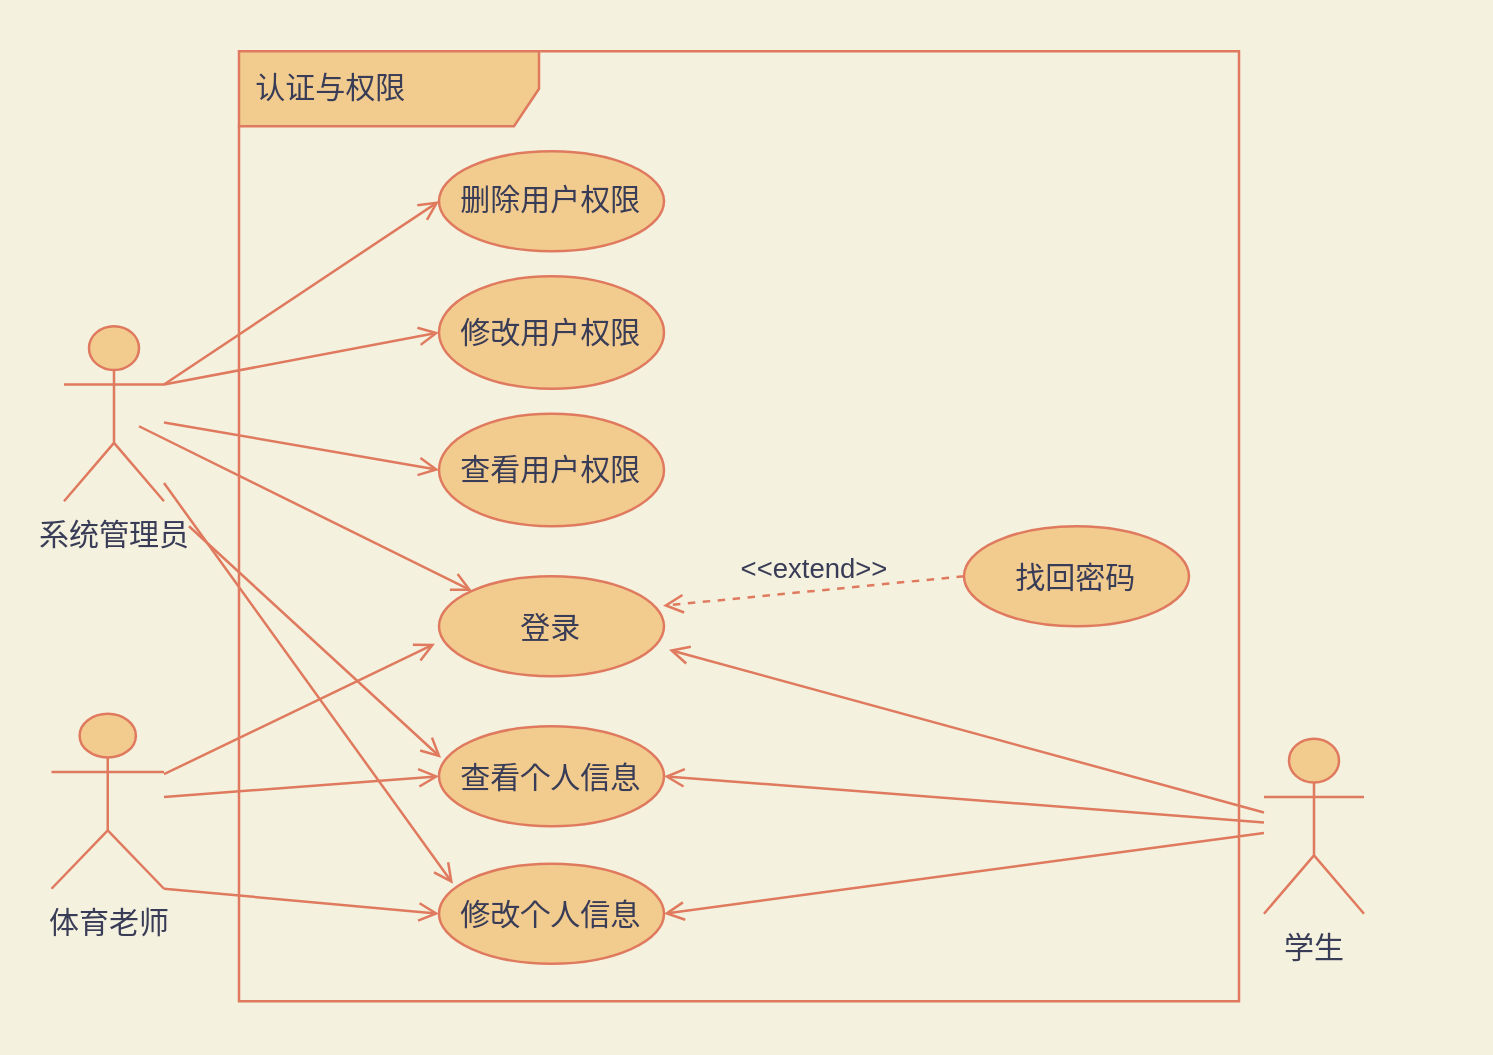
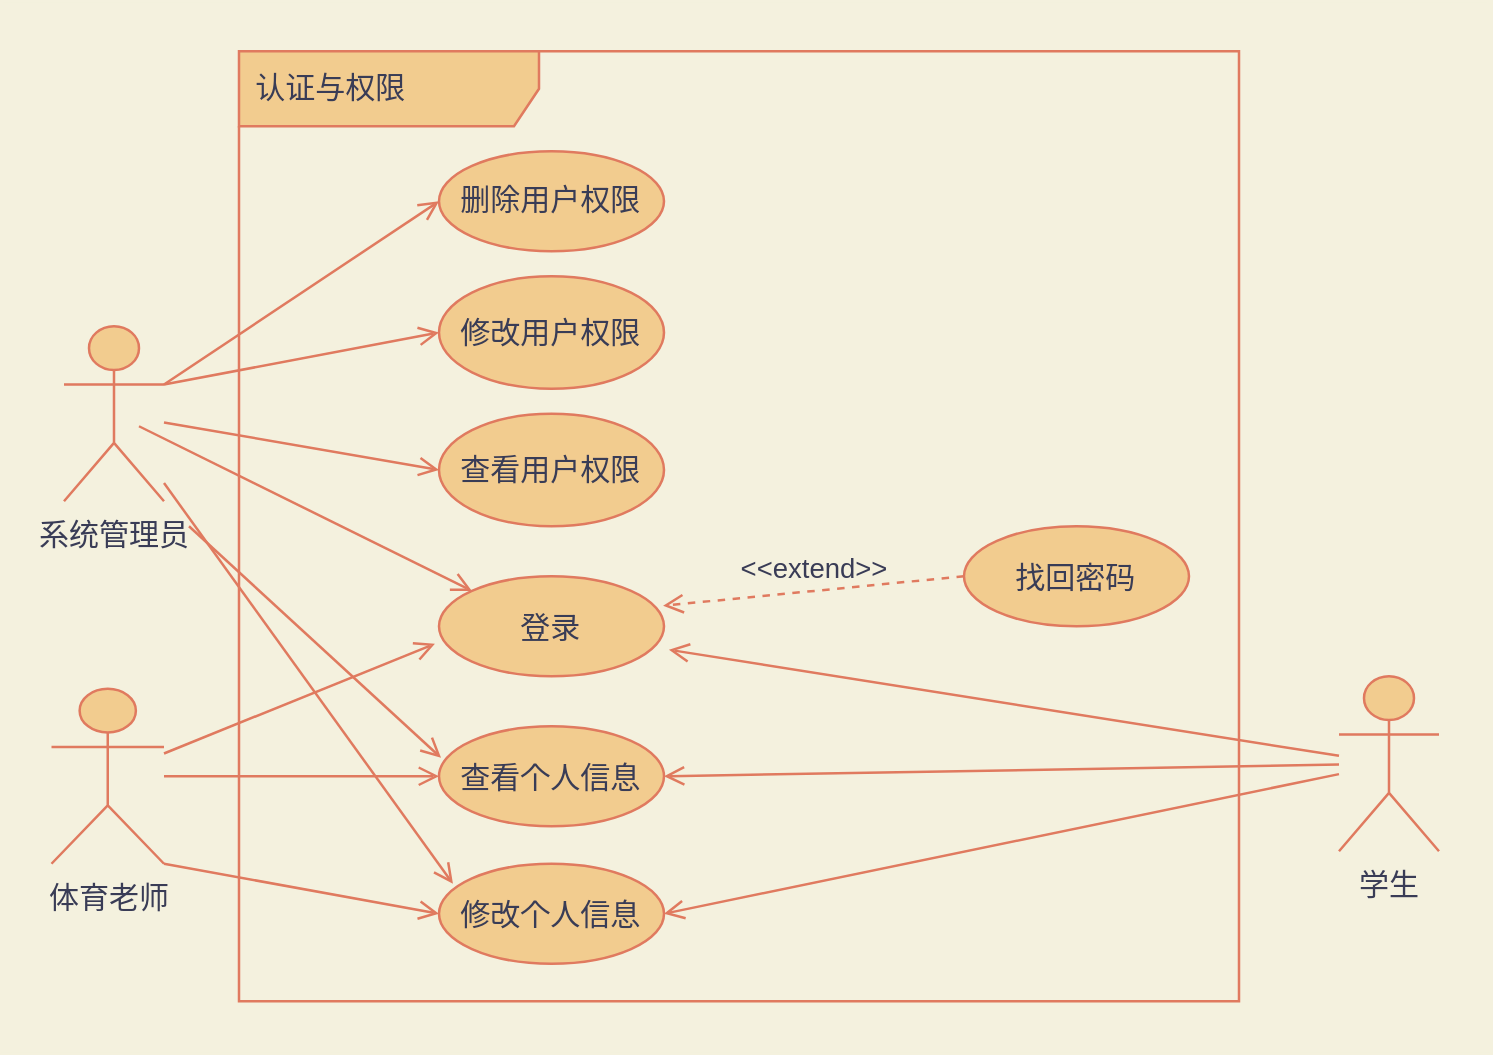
node "体育老师": moved (108, 801) -> (108, 776)
node "学生": moved (1314, 826) -> (1389, 764)
